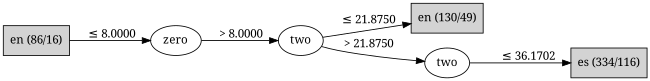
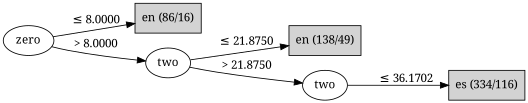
node "en (130/49)": label "en (130/49)" -> "en (138/49)"
edge "en (86/16)" -> "zero": reversed
